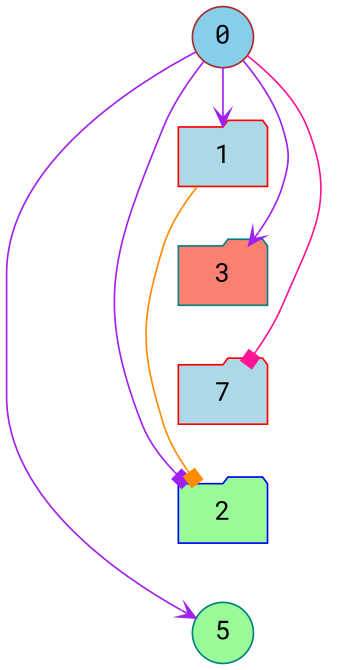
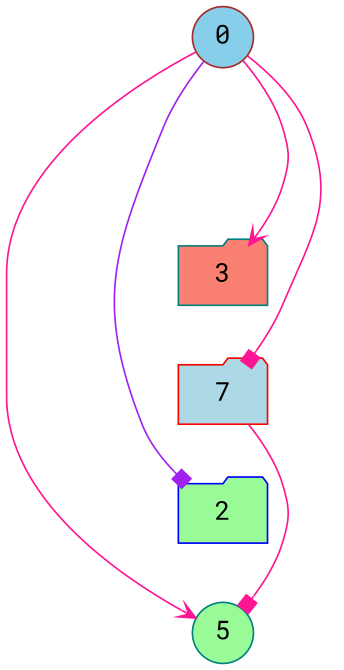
edge "0" -> "3": color purple -> deeppink
node "1": removed
edge "0" -> "5": color purple -> deeppink
edge "7" -> "5": added
